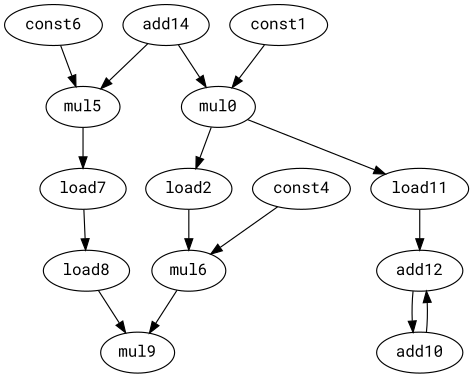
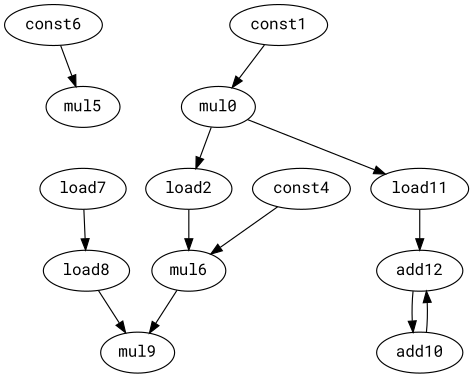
node "add14": removed
edge "mul5" -> "load7": removed
